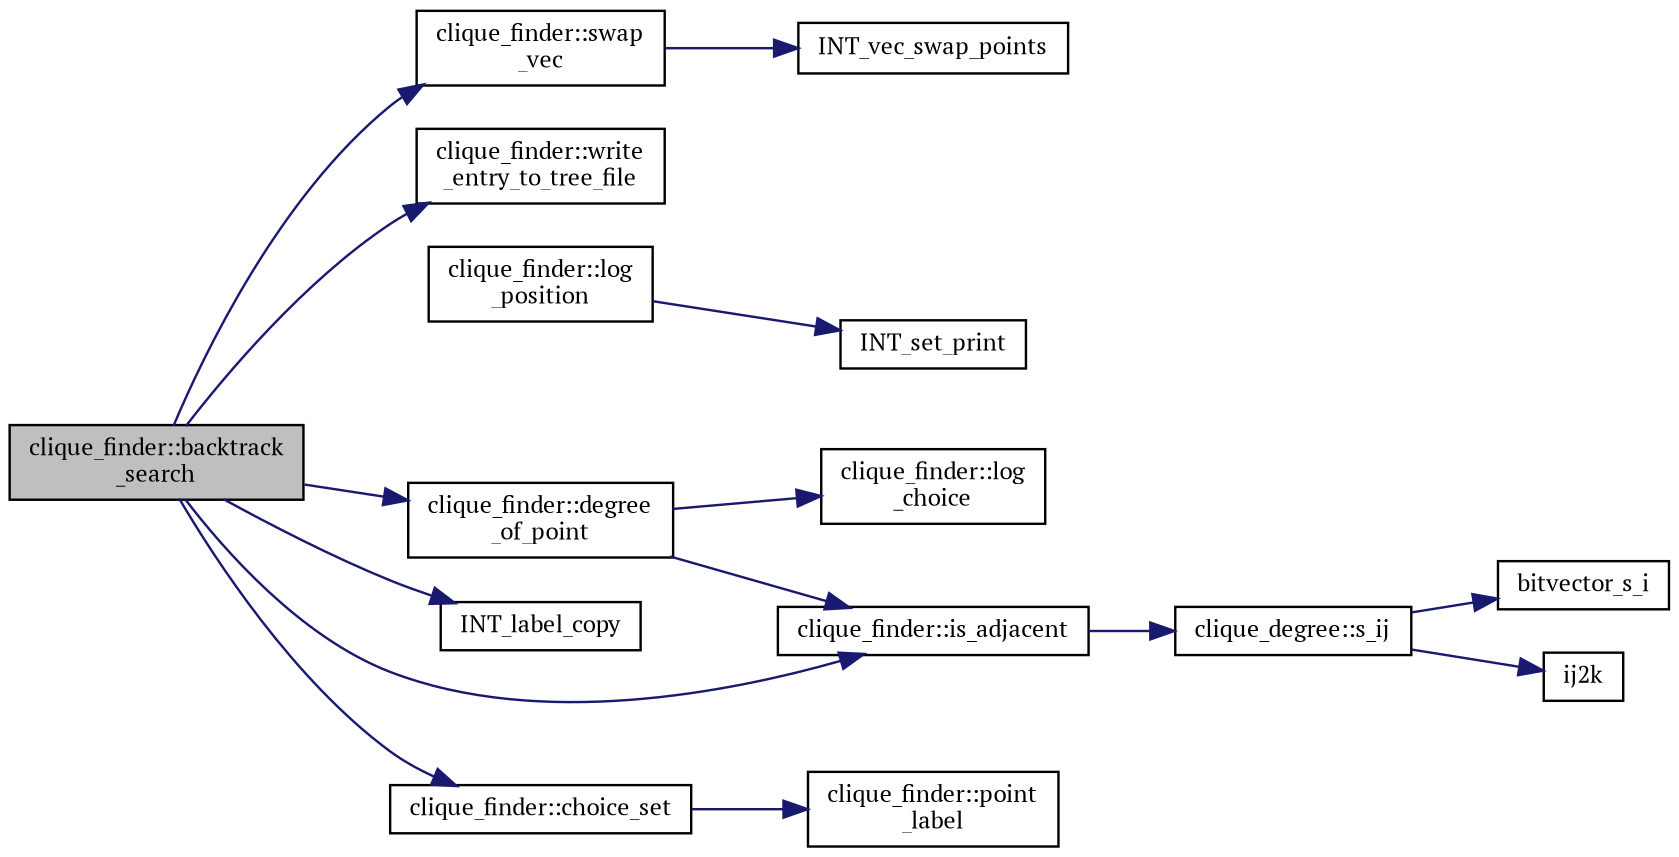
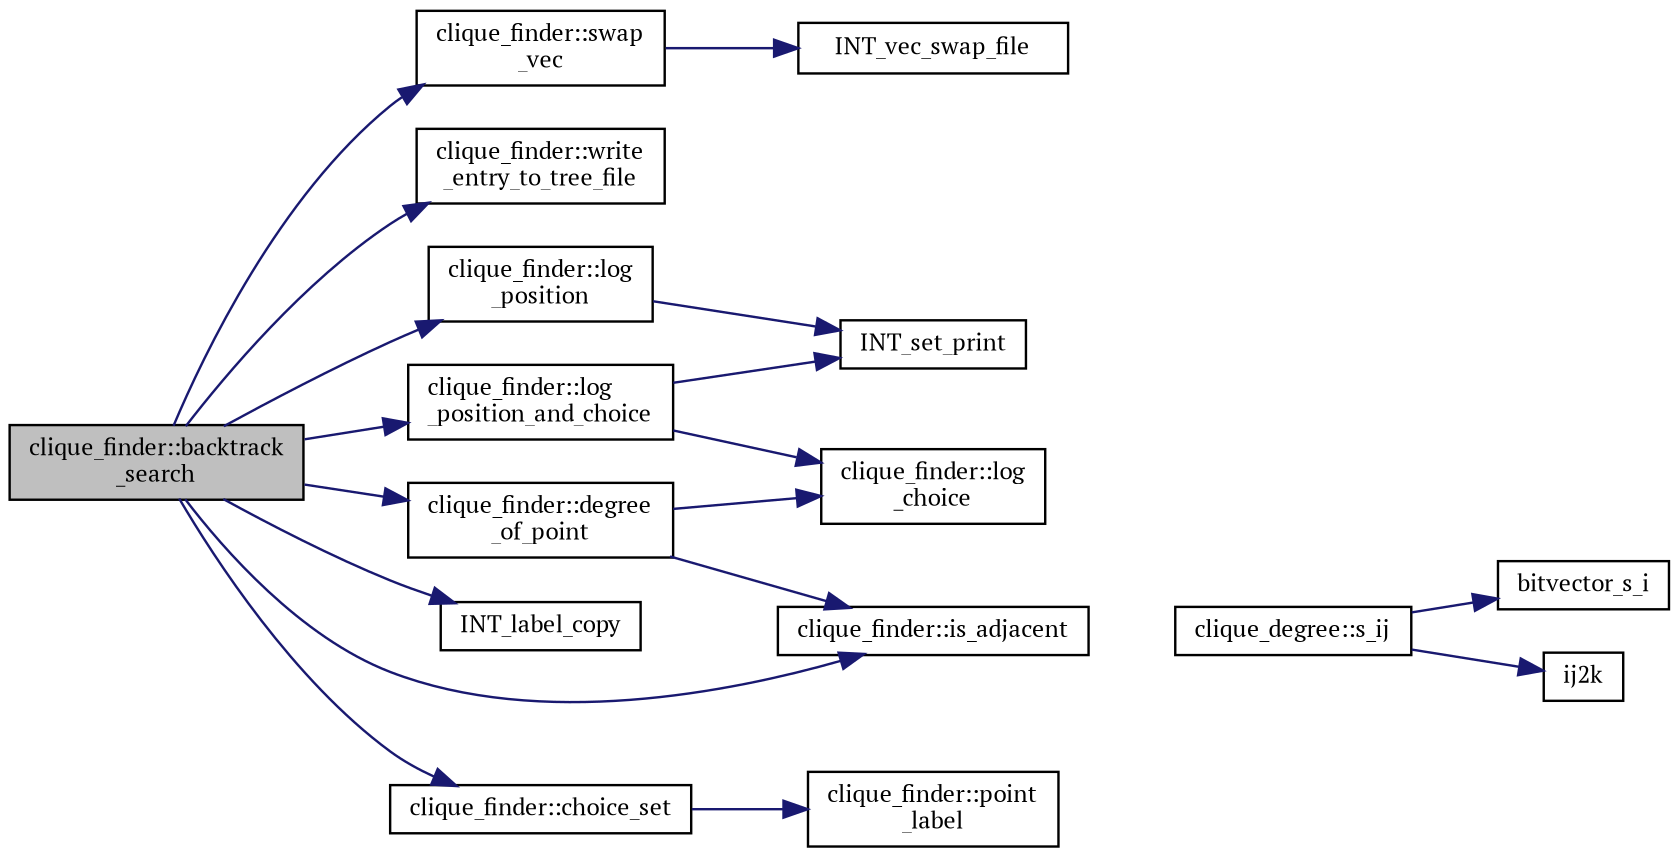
node "INT_vec_swap_points": label "INT_vec_swap_points" -> "INT_vec_swap_file"
edge "clique_finder::backtrack _search" -> "clique_finder::log _position": added
node "clique_finder::log _position_and_choice": added
edge "clique_finder::is_adjacent" -> "clique_degree::s_ij": removed
